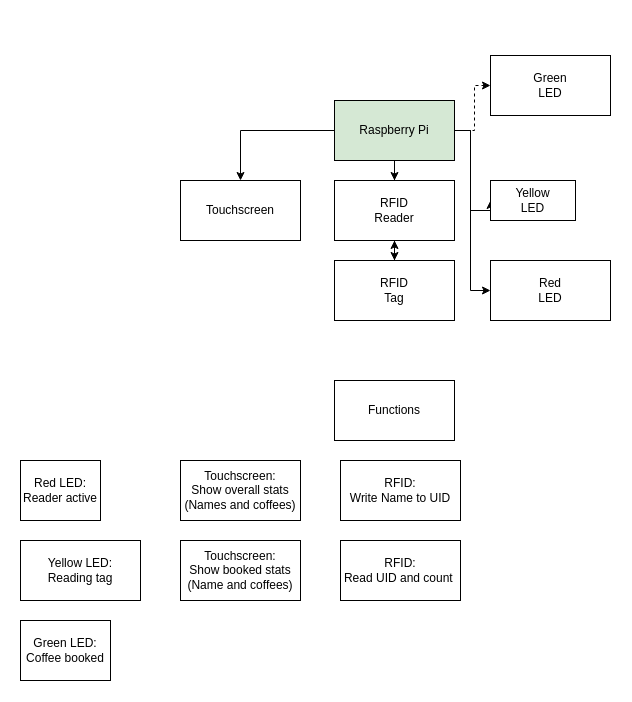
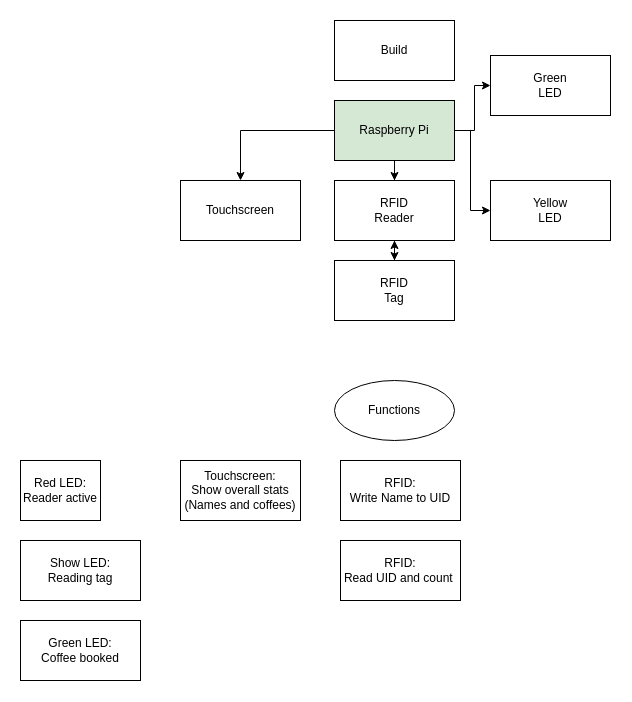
node "Build": added
edge "Raspberry Pi" -> "Green LED": style dashed -> solid
node "Yellow LED": size 85x40 -> 120x60
edge "Raspberry Pi" -> "Red LED": removed
node "Red LED": removed
node "Functions": shape rectangle -> ellipse
node "Yellow LED: Reading tag": label "Yellow LED: Reading tag" -> "Show LED: Reading tag"
node "Touchscreen: Show booked stats (Name and coffees)": removed
node "Green LED: Coffee booked": size 90x60 -> 120x60
